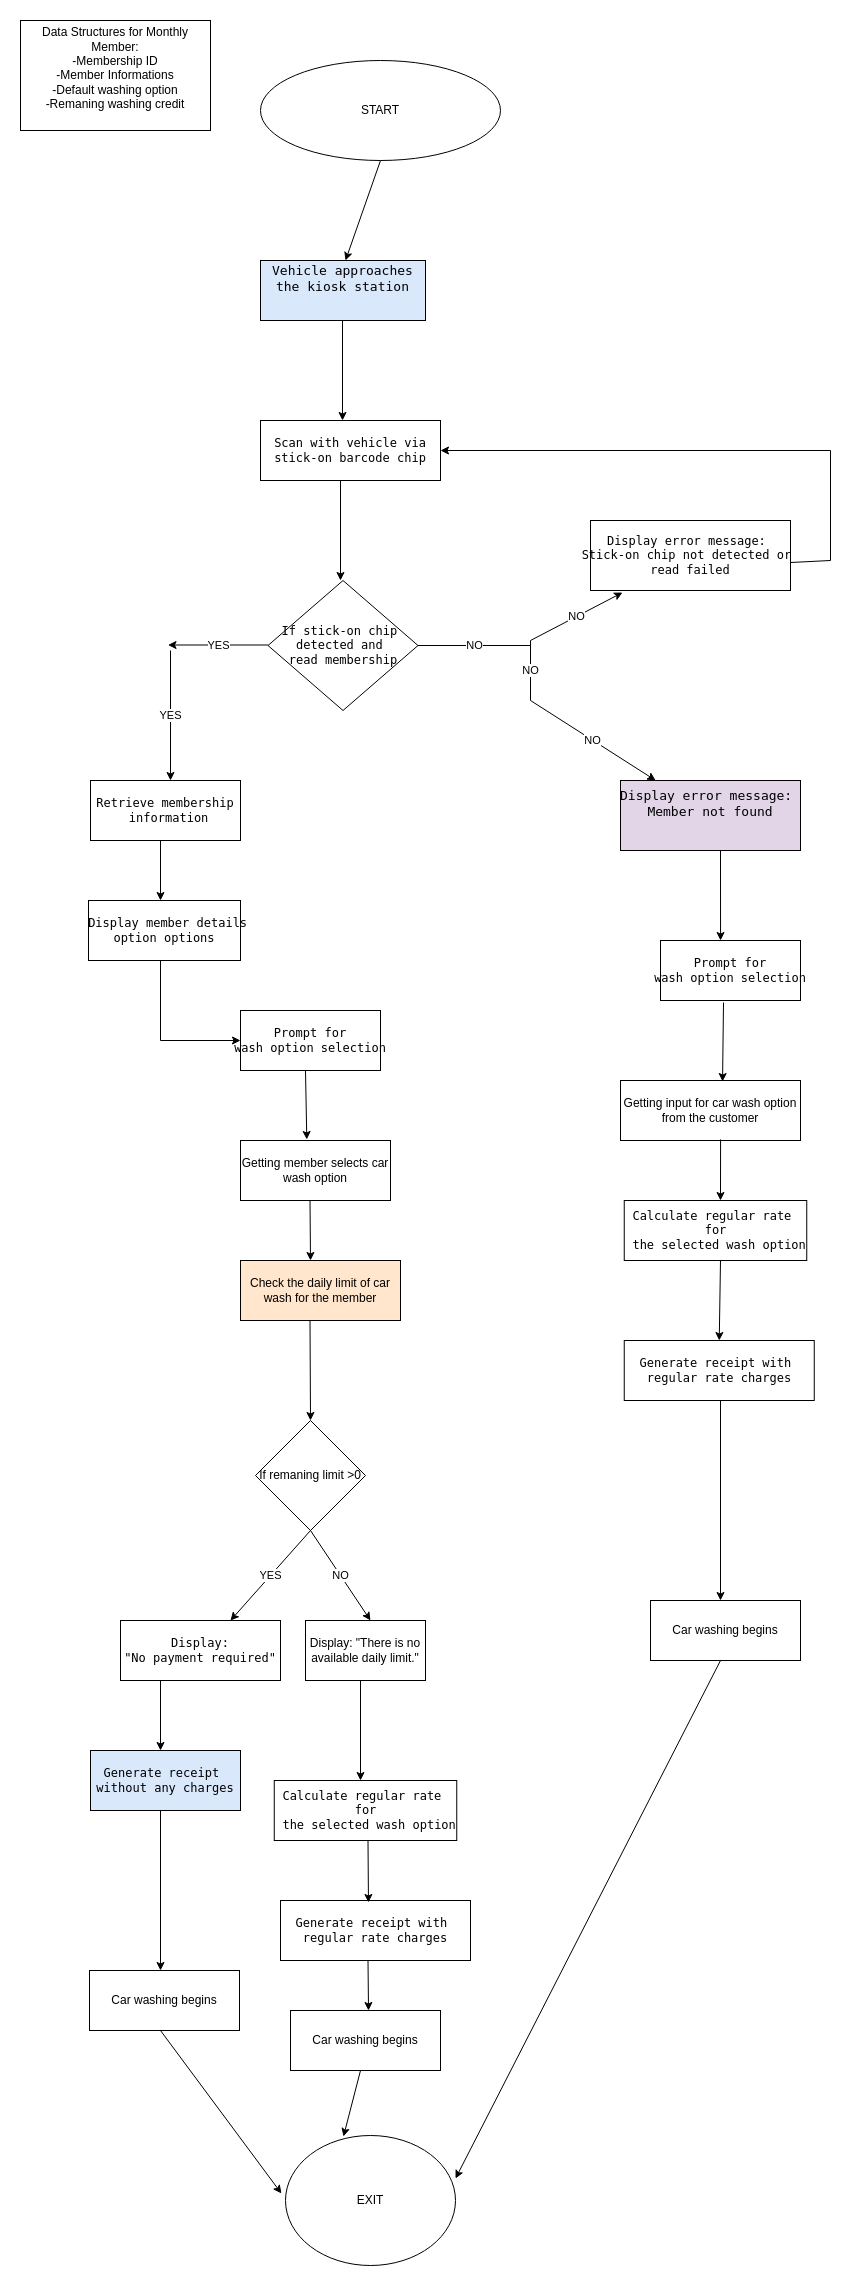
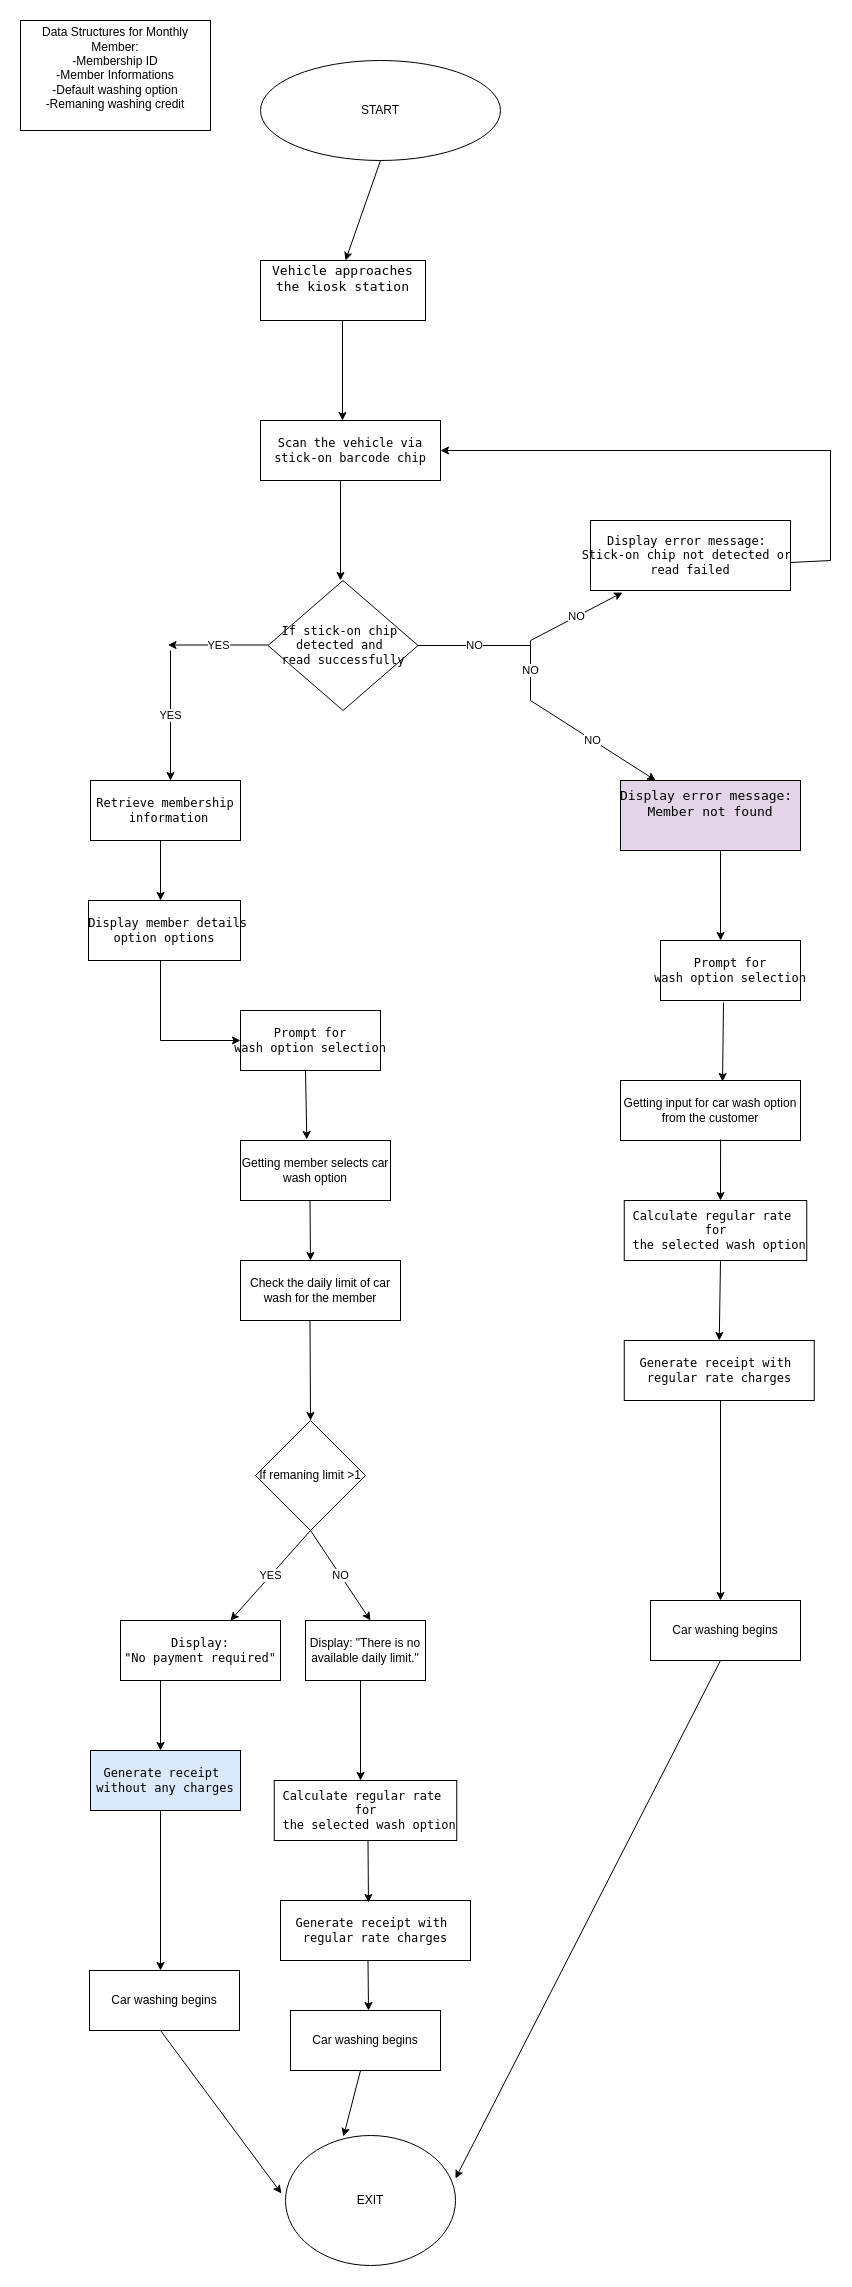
node "Vehicle approaches the kiosk station": fillcolor #dae8fc -> #ffffff
node "Scan with vehicle via stick-on barcode chip": label "Scan with vehicle via stick-on barcode chip" -> "Scan the vehicle via stick-on barcode chip"
node "If stick-on chip detected and read membership": label "If stick-on chip detected and read membership" -> "If stick-on chip detected and read successfully"
node "Check the daily limit of car wash for the member": fillcolor #ffe6cc -> #ffffff
node "If remaning limit >0": label "If remaning limit >0" -> "If remaning limit >1"
